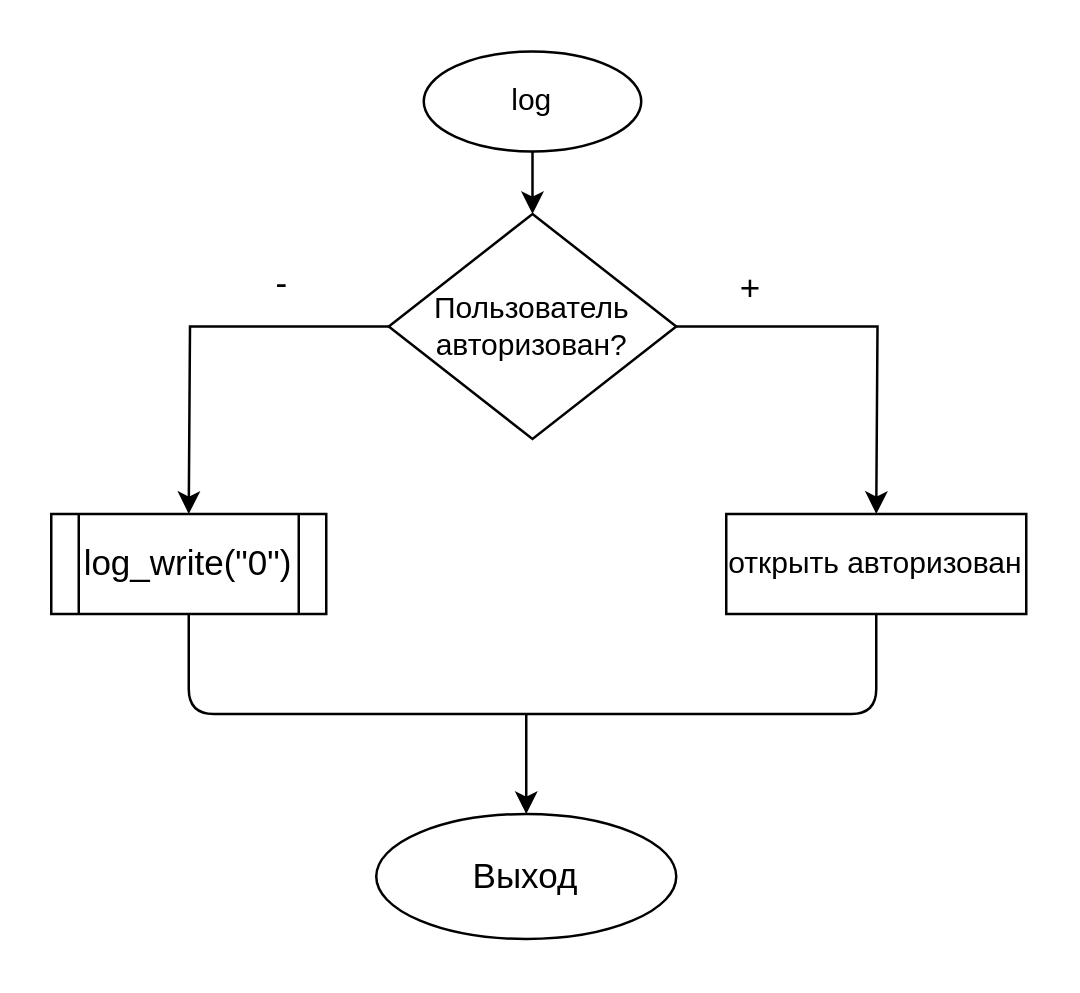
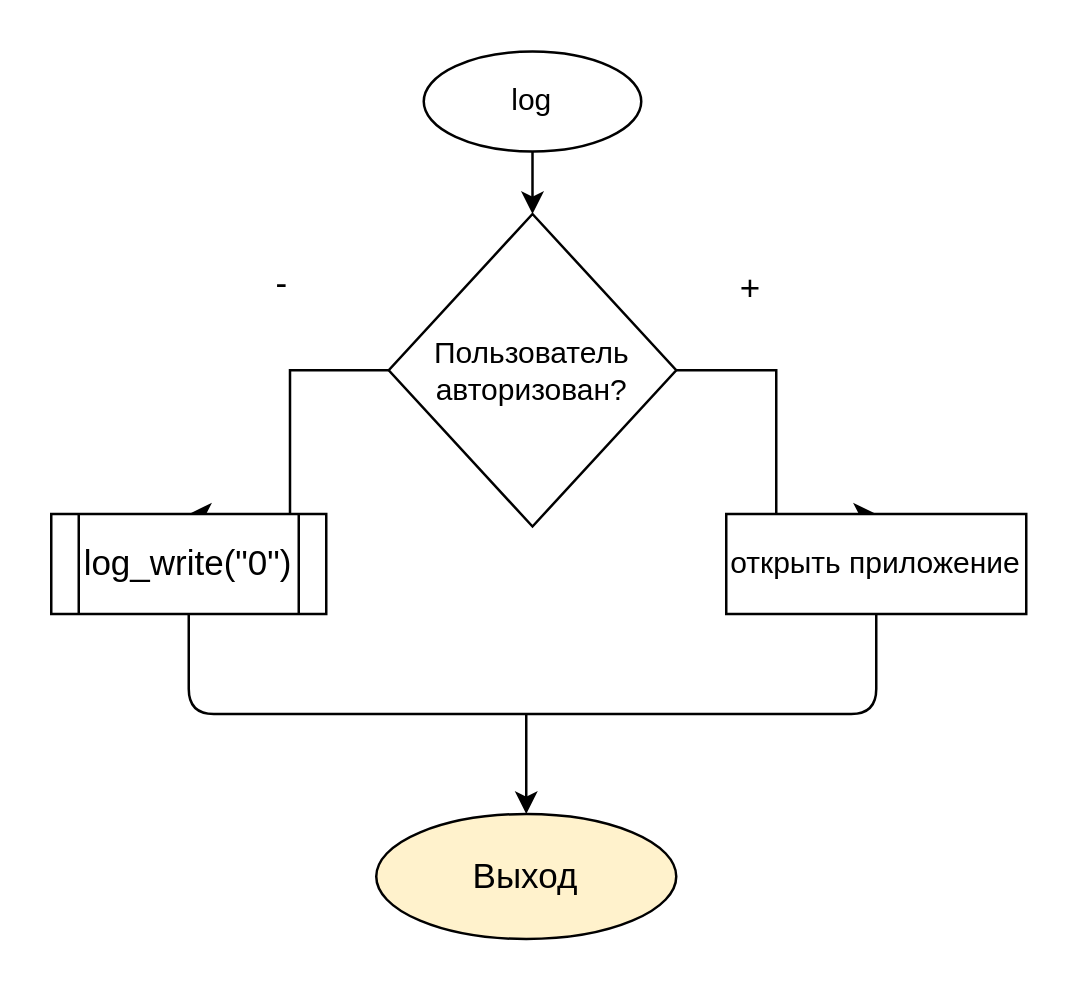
node "Пользователь авторизован?": size 288x225 -> 288x313
node "открыть авторизован": label "открыть авторизован" -> "открыть приложение"
node "Выход": fillcolor #ffffff -> #fff2cc
